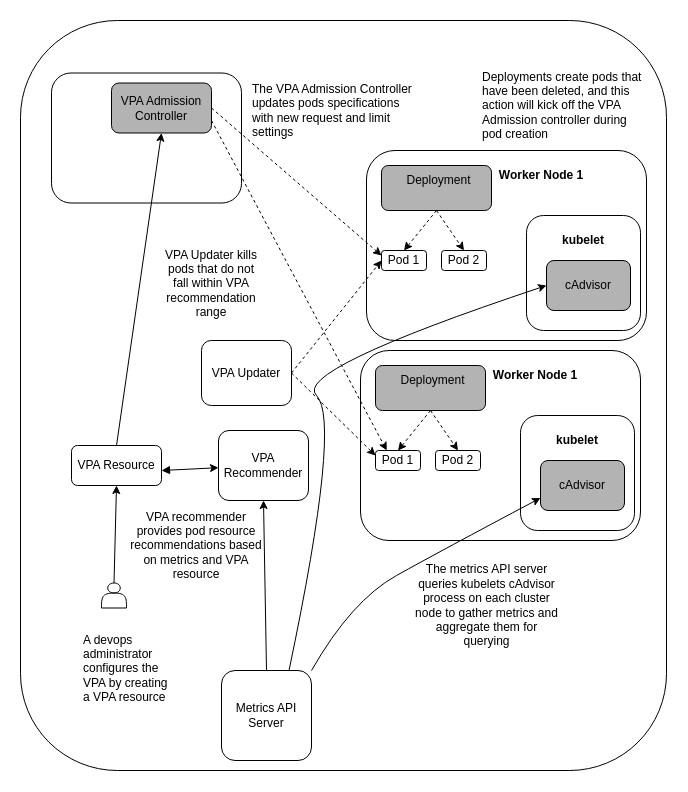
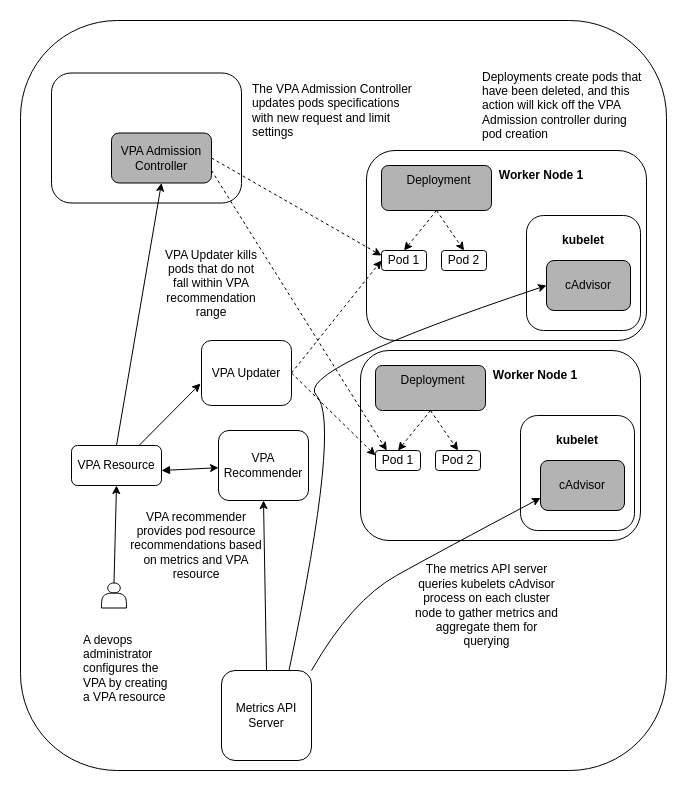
node "VPA Admission Controller": moved (162, 108) -> (162, 158)
edge "VPA Resource" -> "VPA Updater": added
